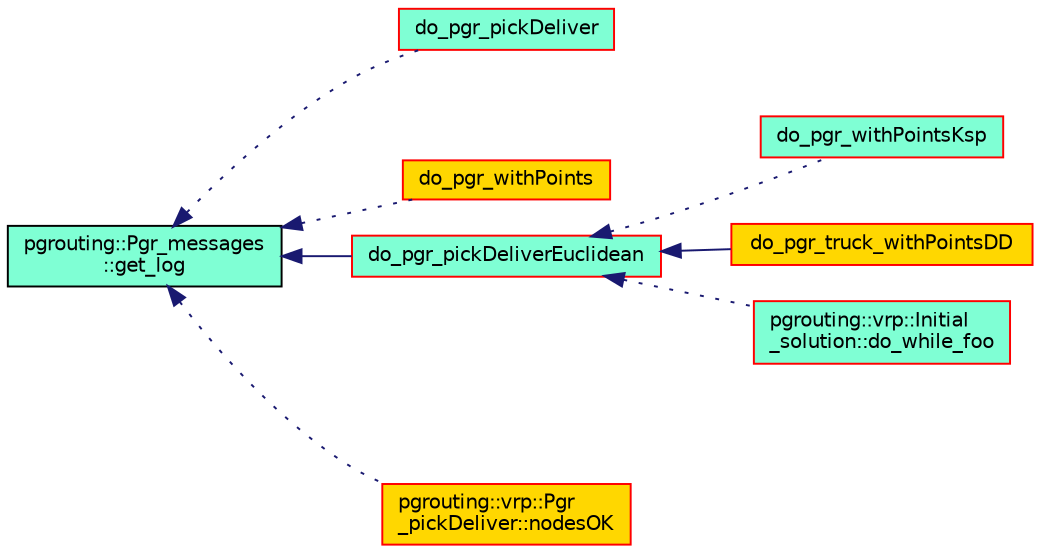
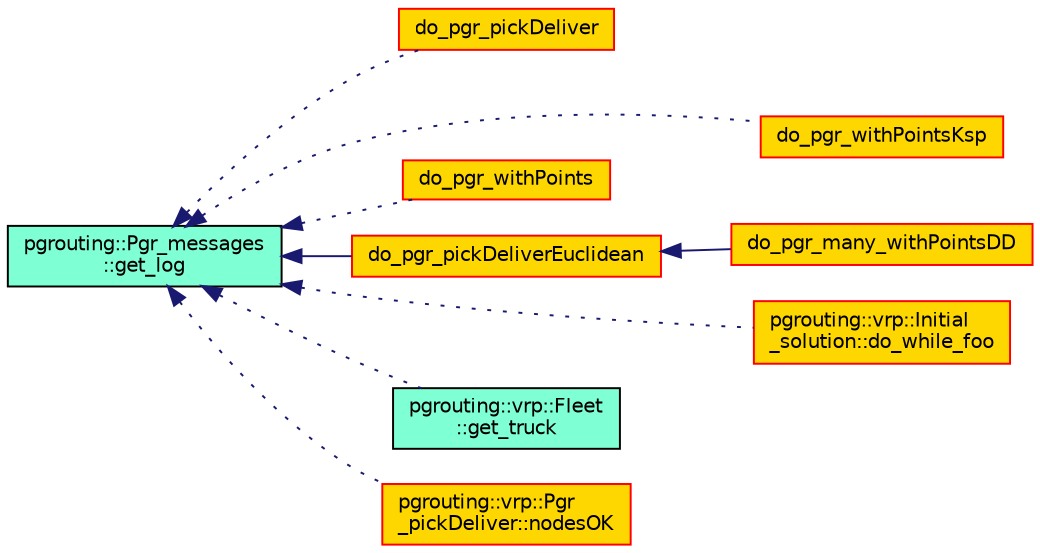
node "do_pgr_pickDeliver": fillcolor aquamarine -> gold
node "do_pgr_withPointsKsp": fillcolor aquamarine -> gold
edge "do_pgr_withPointsKsp" -> "do_pgr_pickDeliverEuclidean": now "do_pgr_withPointsKsp" -> "pgrouting::Pgr_messages ::get_log"
node "do_pgr_truck_withPointsDD": label "do_pgr_truck_withPointsDD" -> "do_pgr_many_withPointsDD"
node "do_pgr_pickDeliverEuclidean": fillcolor aquamarine -> gold
edge "pgrouting::vrp::Initial _solution::do_while_foo" -> "do_pgr_pickDeliverEuclidean": now "pgrouting::vrp::Initial _solution::do_while_foo" -> "pgrouting::Pgr_messages ::get_log"
node "pgrouting::vrp::Initial _solution::do_while_foo": fillcolor aquamarine -> gold
node "pgrouting::vrp::Fleet ::get_truck": added
